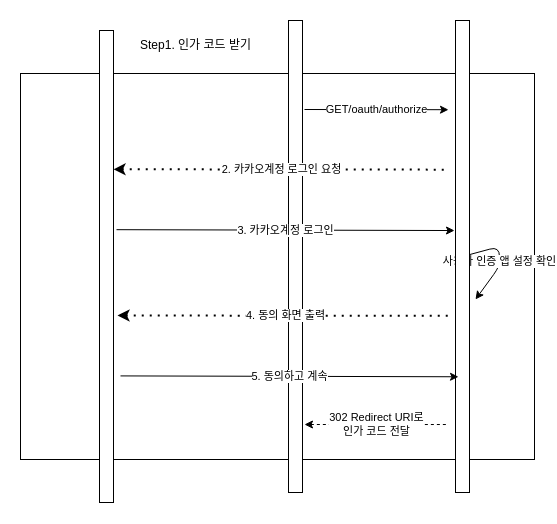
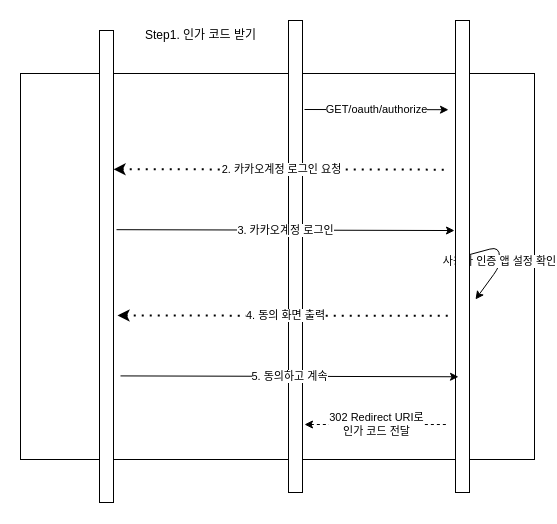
node "Step1. 인가 코드 받기": moved (196, 46) -> (201, 36)
